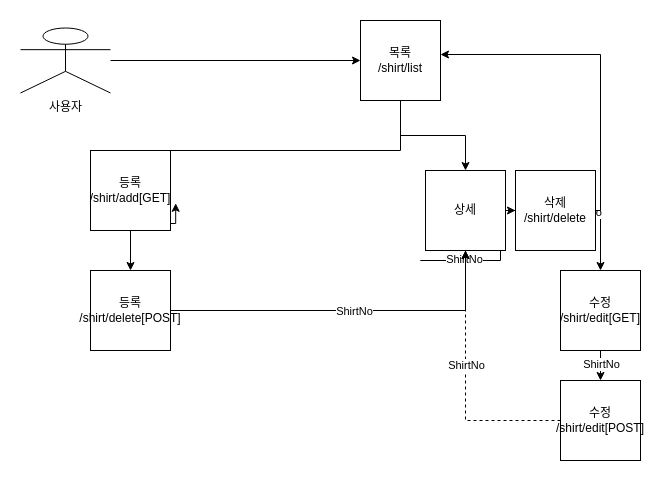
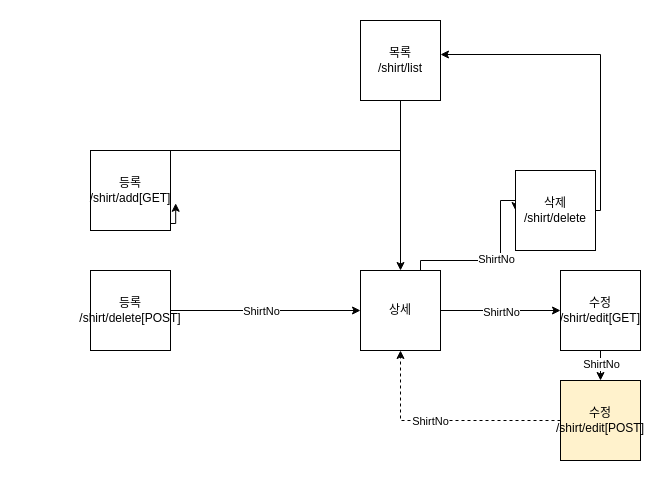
node "사용자": removed
edge "사용자" -> "목록 /shirt/list": removed
node "상세": moved (466, 211) -> (401, 311)
edge "등록 /shirt/add[GET]" -> "등록 /shirt/delete[POST]": removed
node "수정 /shirt/edit[POST]": fillcolor #ffffff -> #fff2cc
